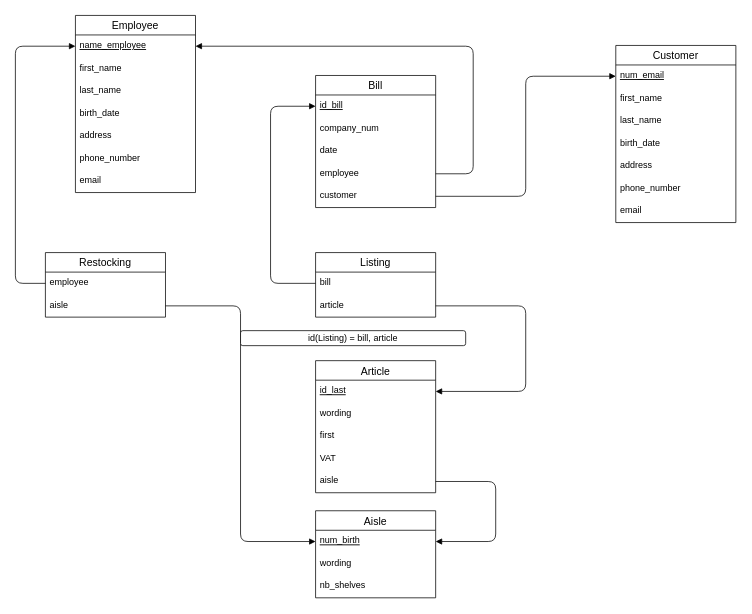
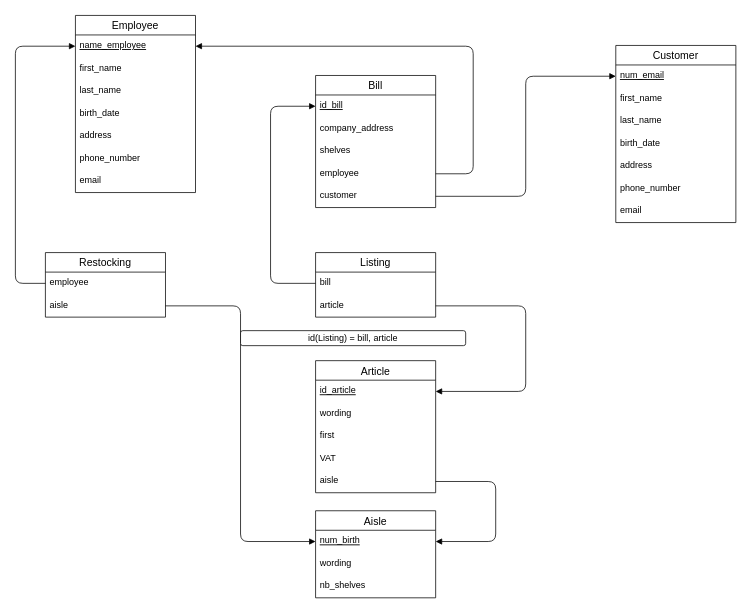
node "company_num": label "company_num" -> "company_address"
node "date": label "date" -> "shelves"
node "id_last": label "id_last" -> "id_article"
